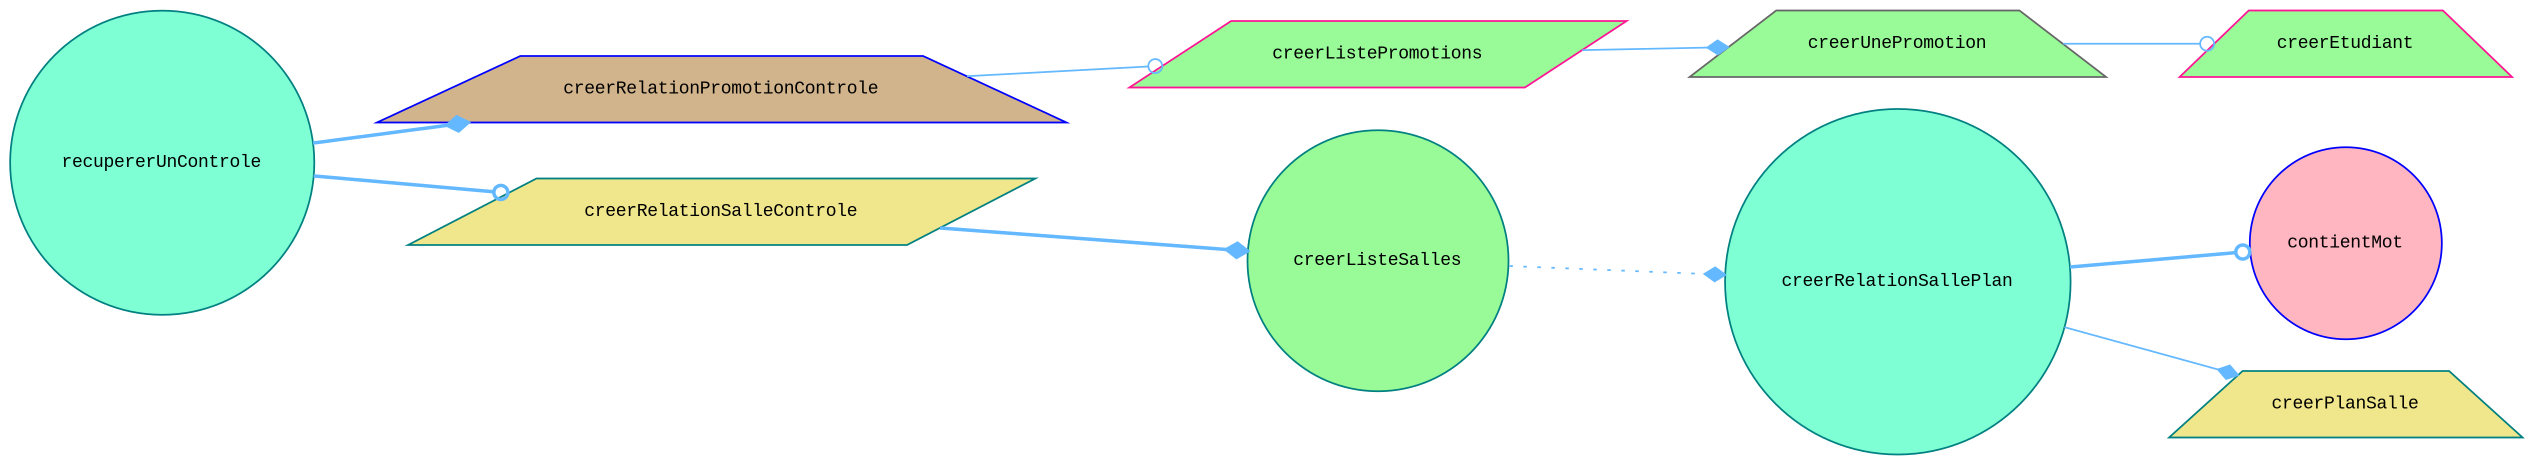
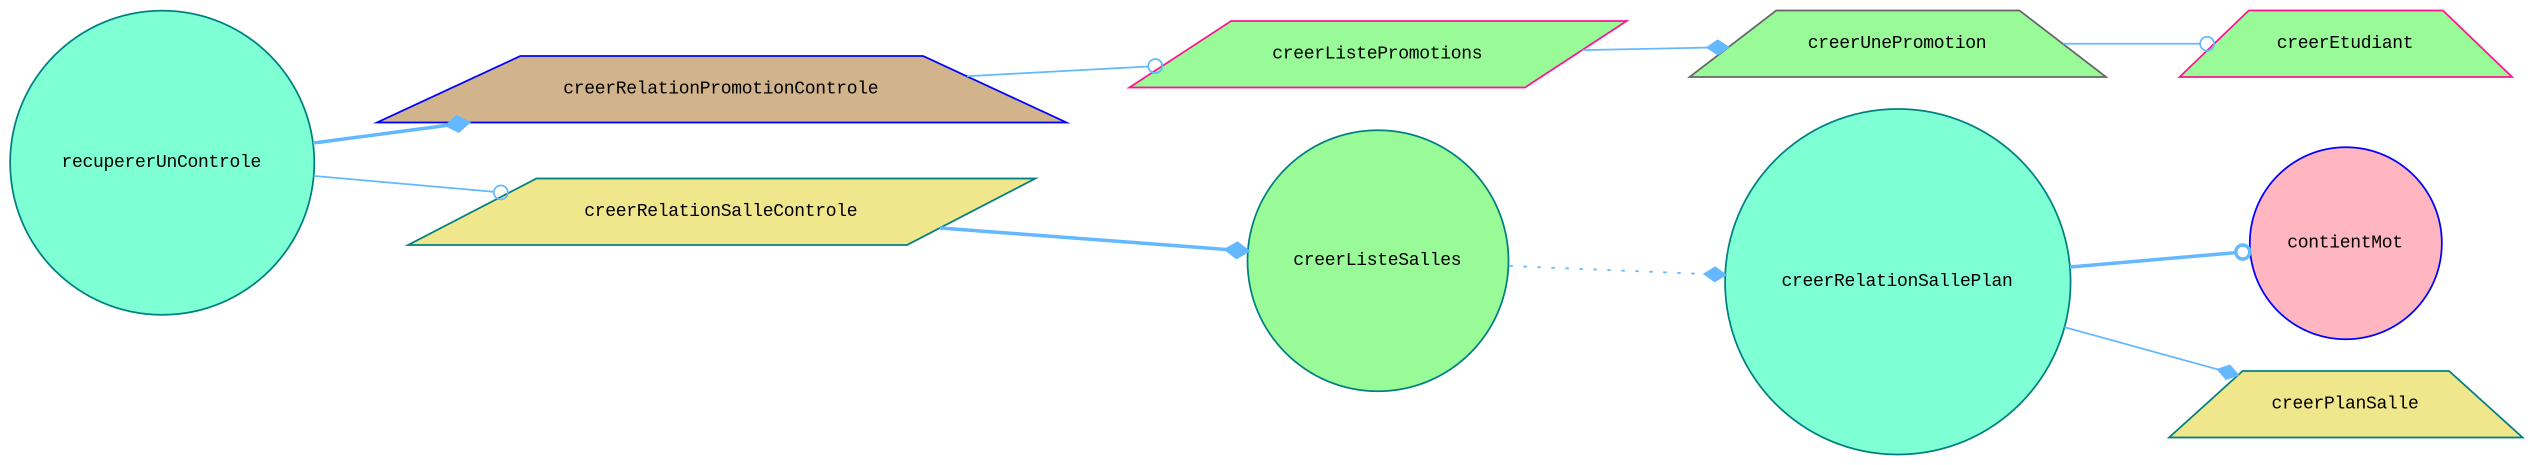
edge "recupererUnControle" -> "creerRelationSalleControle": style bold -> solid
